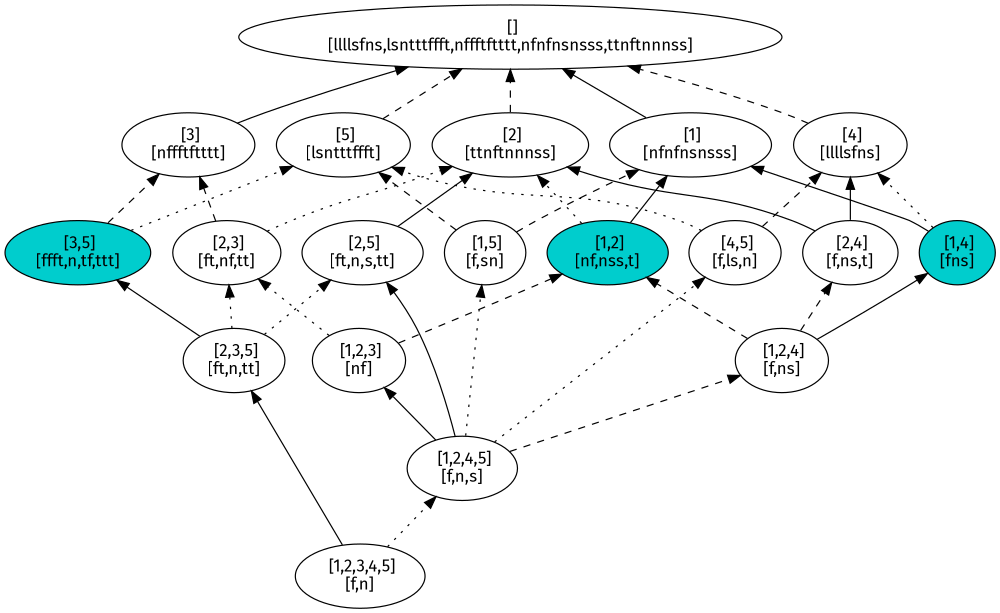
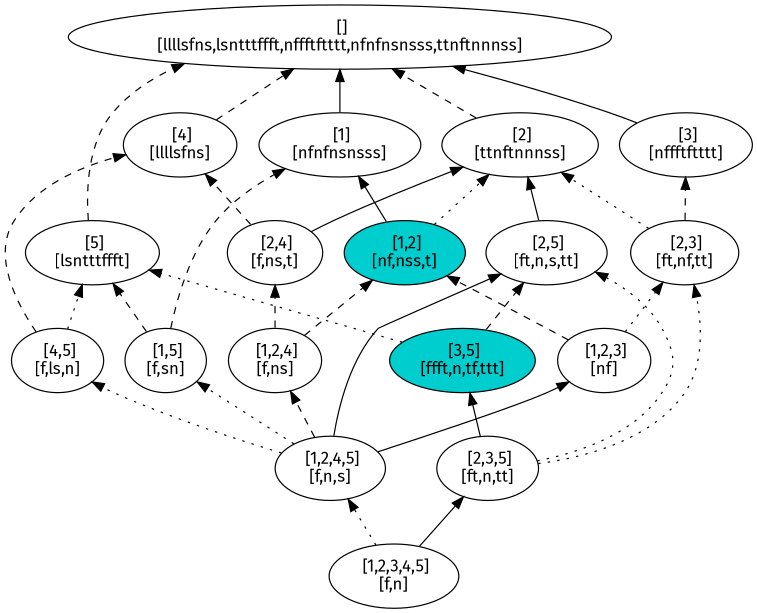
edge "[3,5] [ffft,n,tf,ttt]" -> "[3] [nffftftttt]": now "[3,5] [ffft,n,tf,ttt]" -> "[2,5] [ft,n,s,tt]"
edge "[2,4] [f,ns,t]" -> "[4] [llllsfns]": style solid -> dashed
node "[1,4] [fns]": removed
